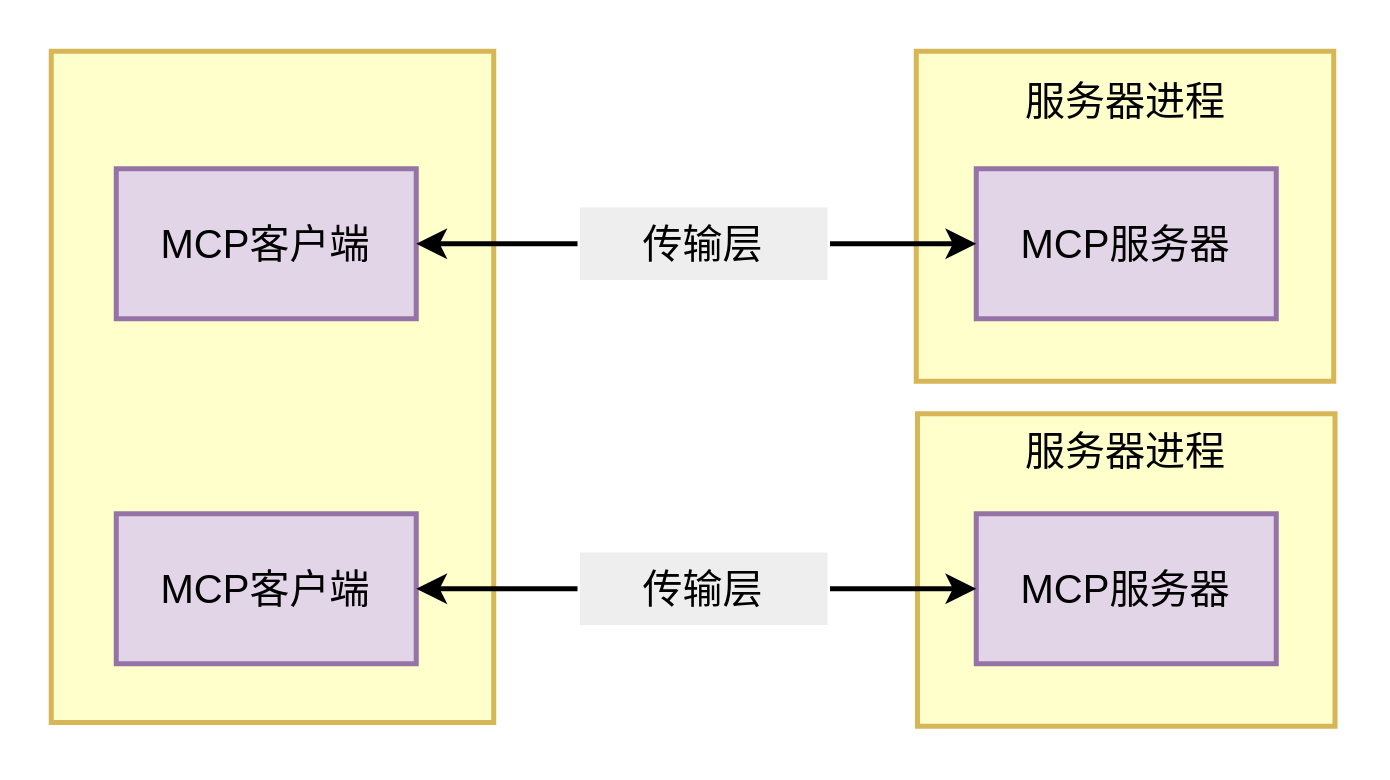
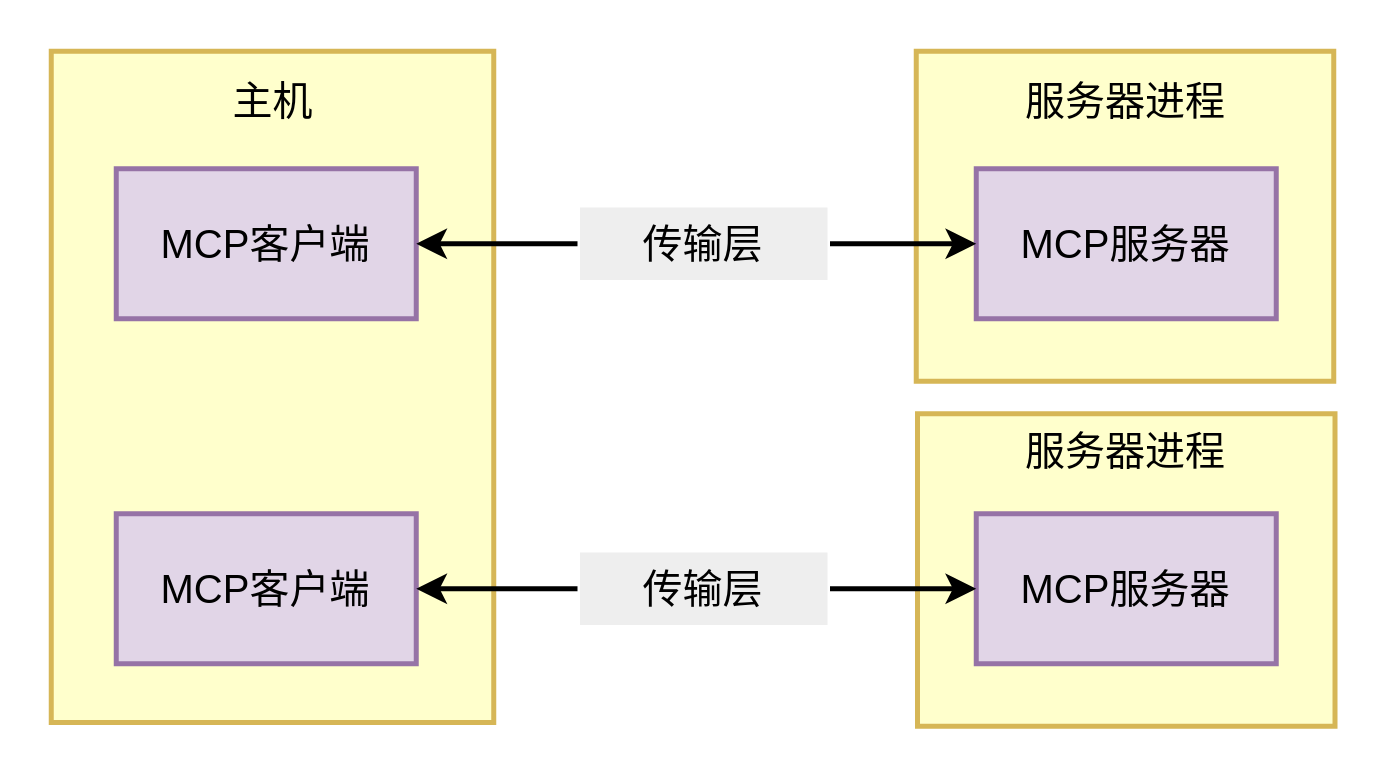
node "主机": added
